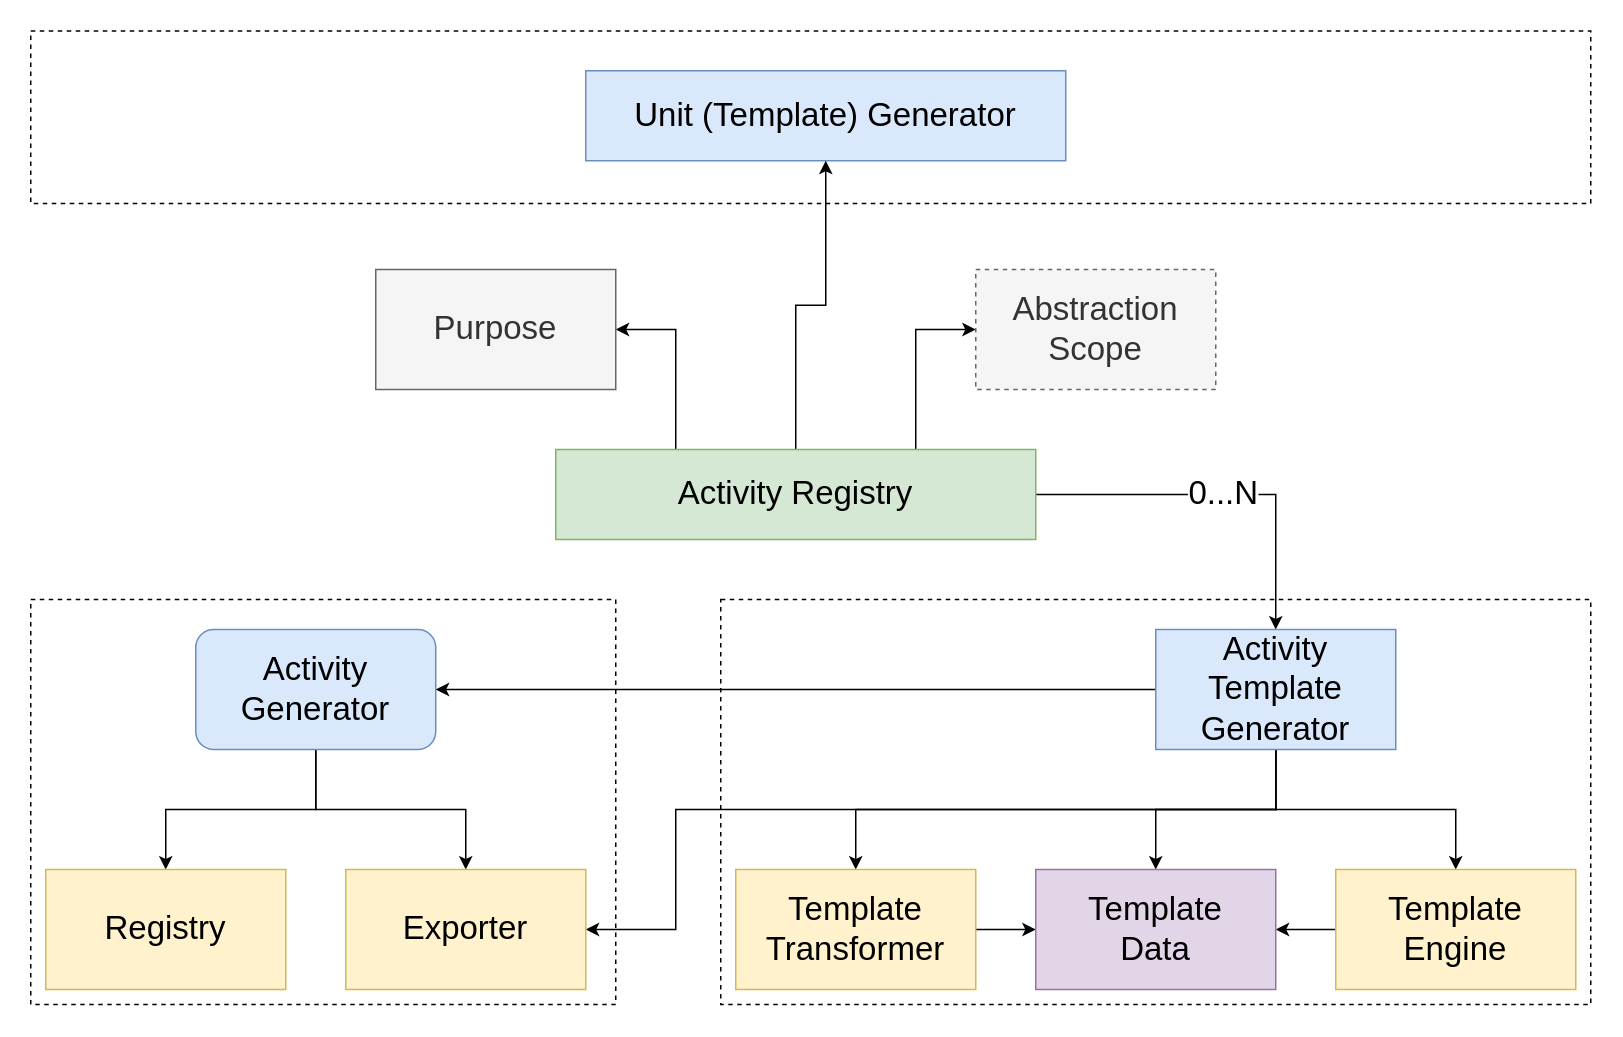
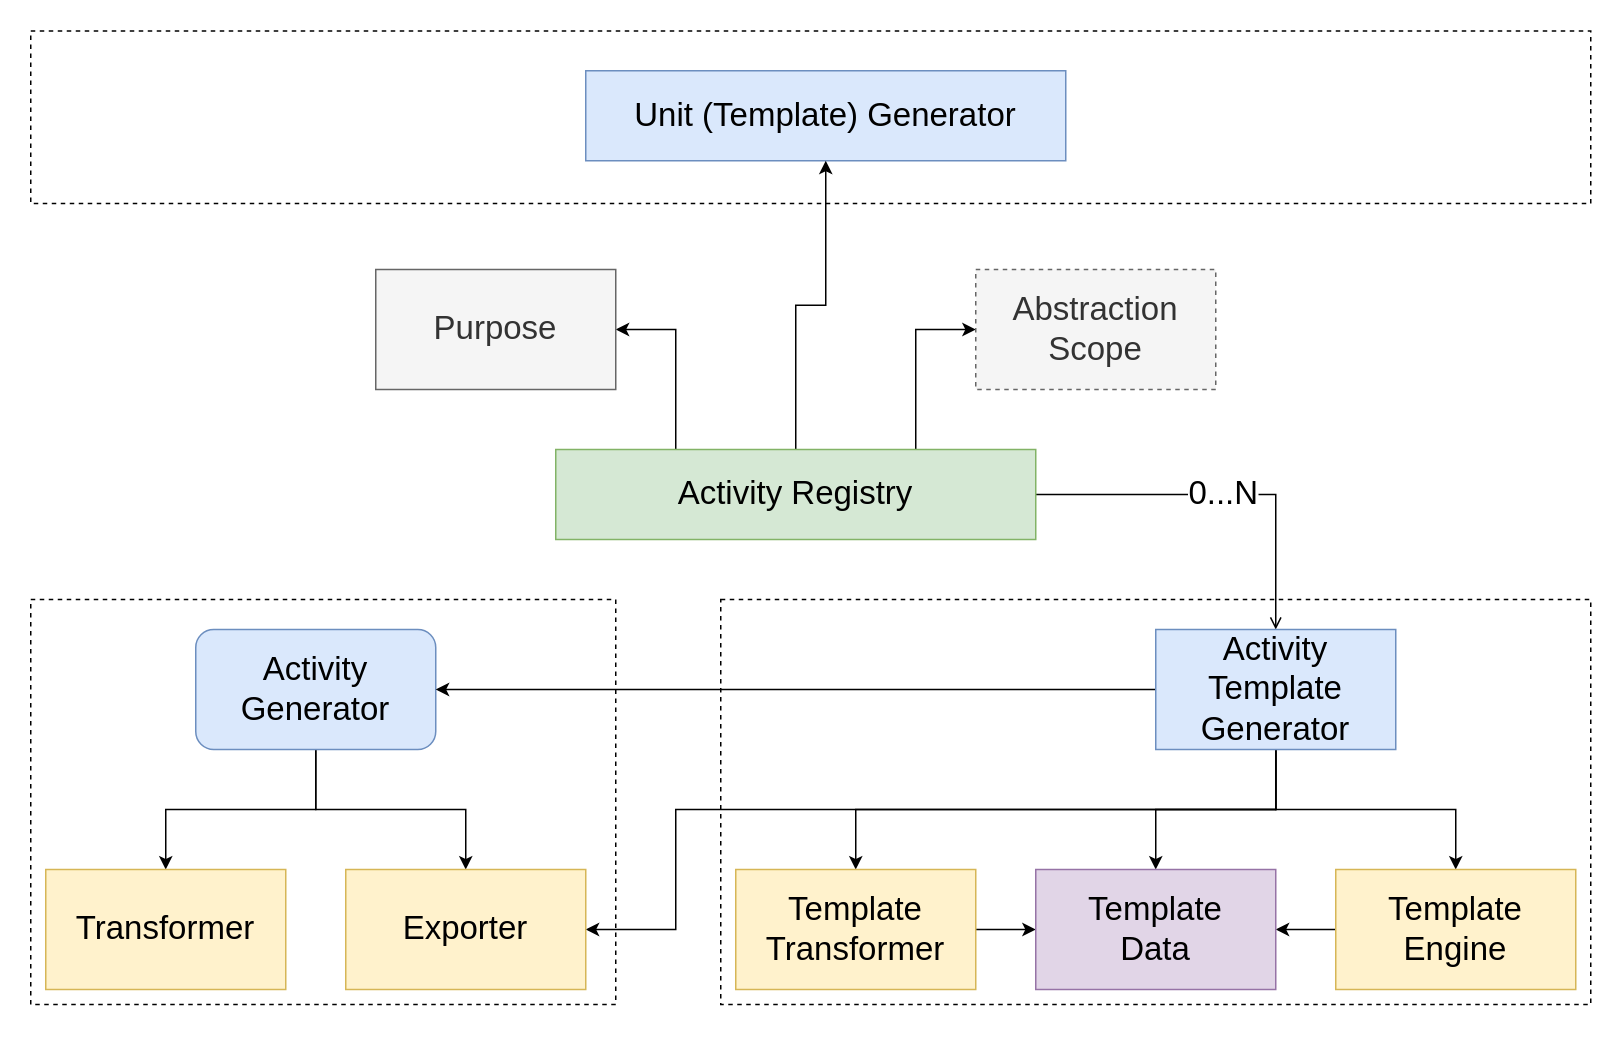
edge "Activity Registry" -> "Activity Template Generator": arrowhead classic -> open
node "Registry": label "Registry" -> "Transformer"
